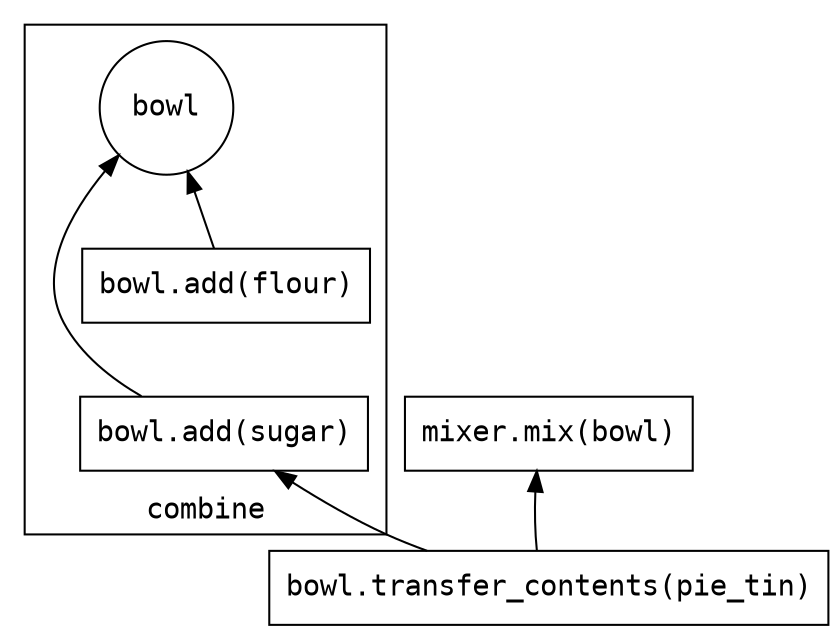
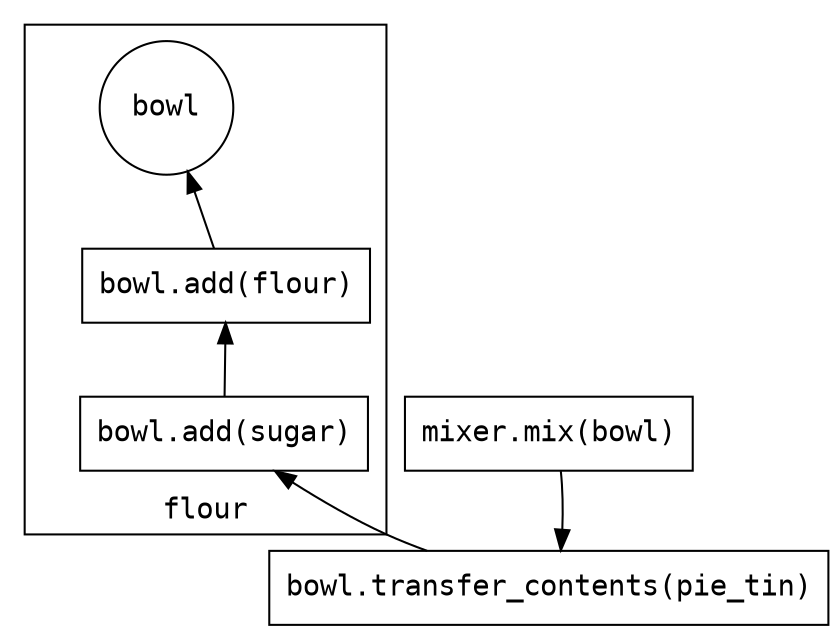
edge "bowl.add(sugar)" -> "bowl": now "bowl.add(sugar)" -> "bowl.add(flour)"
cluster "combine": label "combine" -> "flour"
edge "bowl.transfer_contents(pie_tin)" -> "mixer.mix(bowl)": reversed
